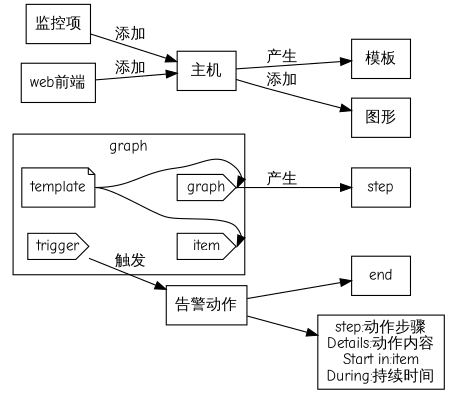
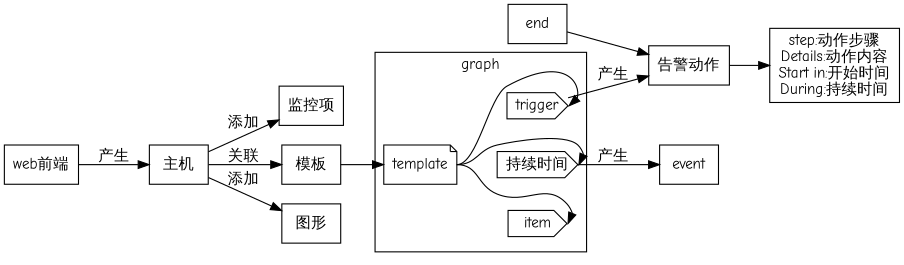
edge "监控项" -> "主机": reversed
edge "主机" -> "模板": label "产生" -> "关联"
edge "web前端" -> "主机": label "添加" -> "产生"
edge "template" -> "trigger": added
edge "模板" -> "template": added
node "graph": label "graph" -> "持续时间"
node "step": label "step" -> "event"
edge "trigger" -> "告警动作": label "触发" -> "产生"
edge "告警动作" -> "end": reversed
node "step:动作步骤 Details:动作内容 Start in:item During:持续时间": label "step:动作步骤 Details:动作内容 Start in:item During:持续时间" -> "step:动作步骤 Details:动作内容 Start in:开始时间 During:持续时间"
